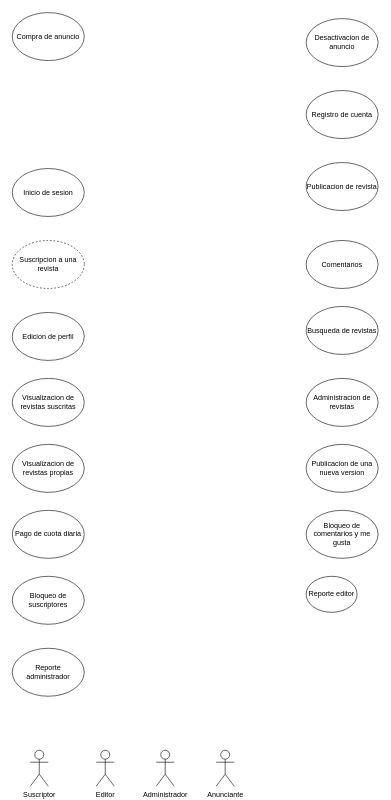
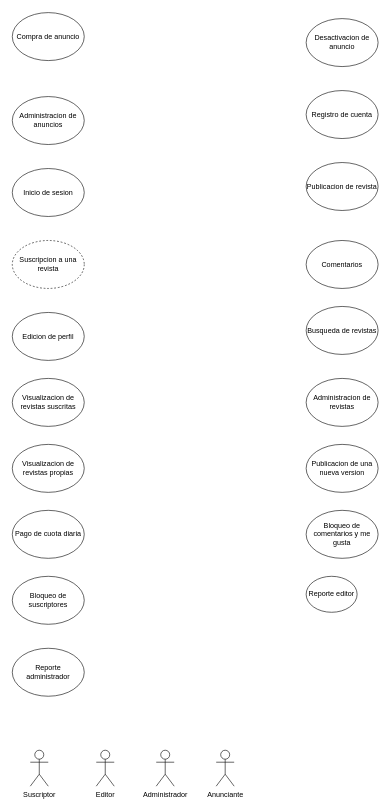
node "Administracion de anuncios": added
